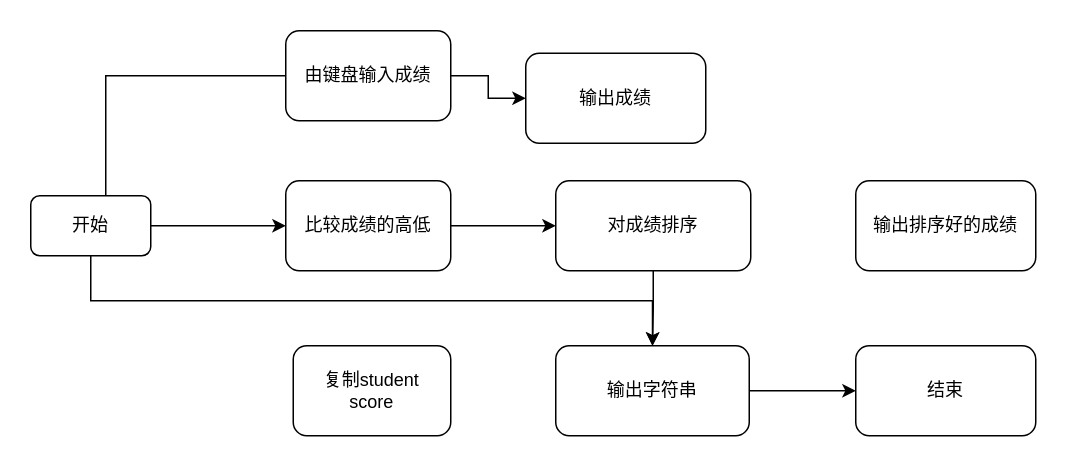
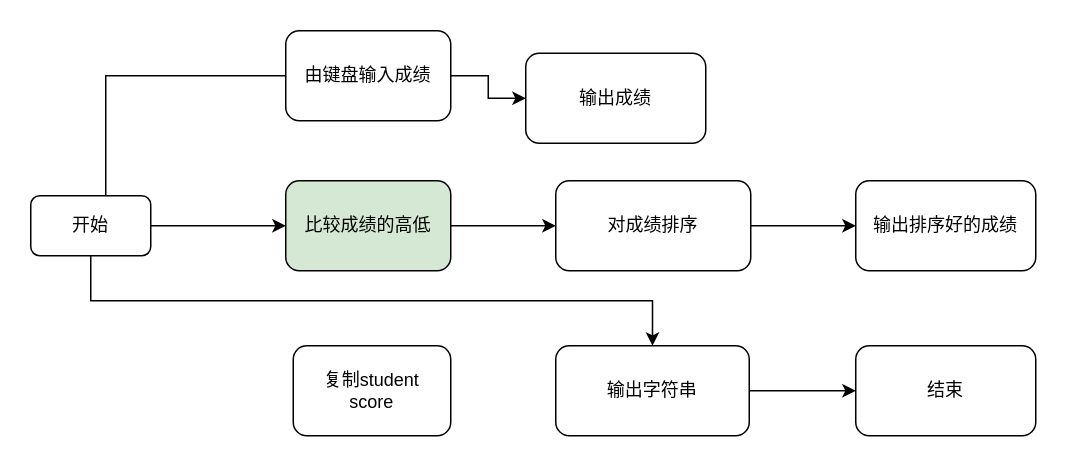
node "比较成绩的高低": fillcolor #ffffff -> #d5e8d4
edge "对成绩排序" -> "输出字符串": now "对成绩排序" -> "输出排序好的成绩"
